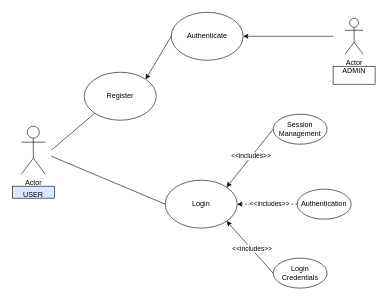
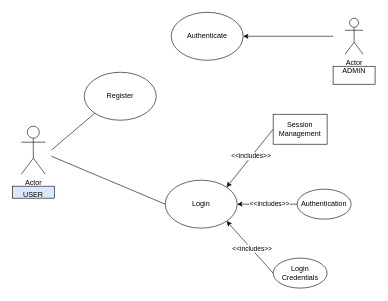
edge "Authenticate" -> "Register": removed
node "Session Management": shape ellipse -> rectangle
edge "Authentication" -> "Login": style dashed -> solid
